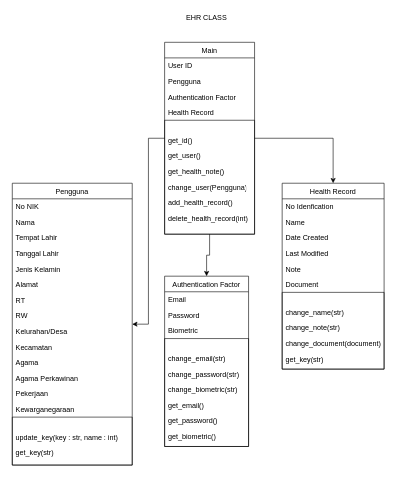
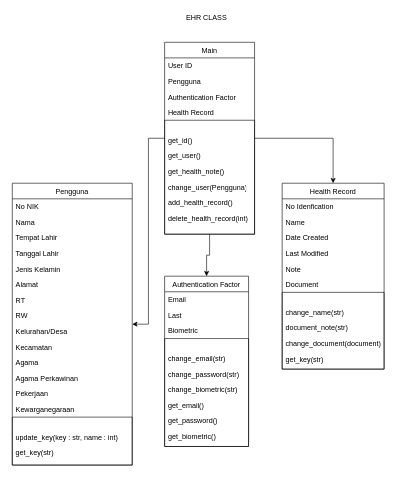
node "Password": label "Password" -> "Last"
node "change_note(str)": label "change_note(str)" -> "document_note(str)"
